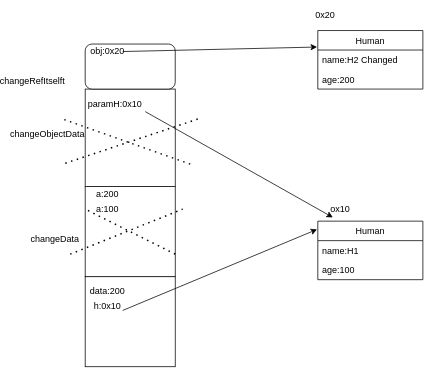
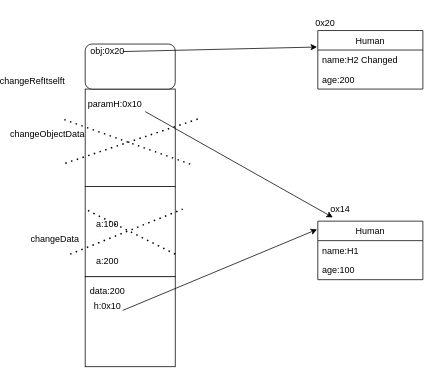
node "0x20": moved (325, 15) -> (325, 23)
node "a:200": moved (108, 194) -> (108, 261)
node "a:100": moved (108, 209) -> (108, 224)
node "ox10": label "ox10" -> "ox14"
